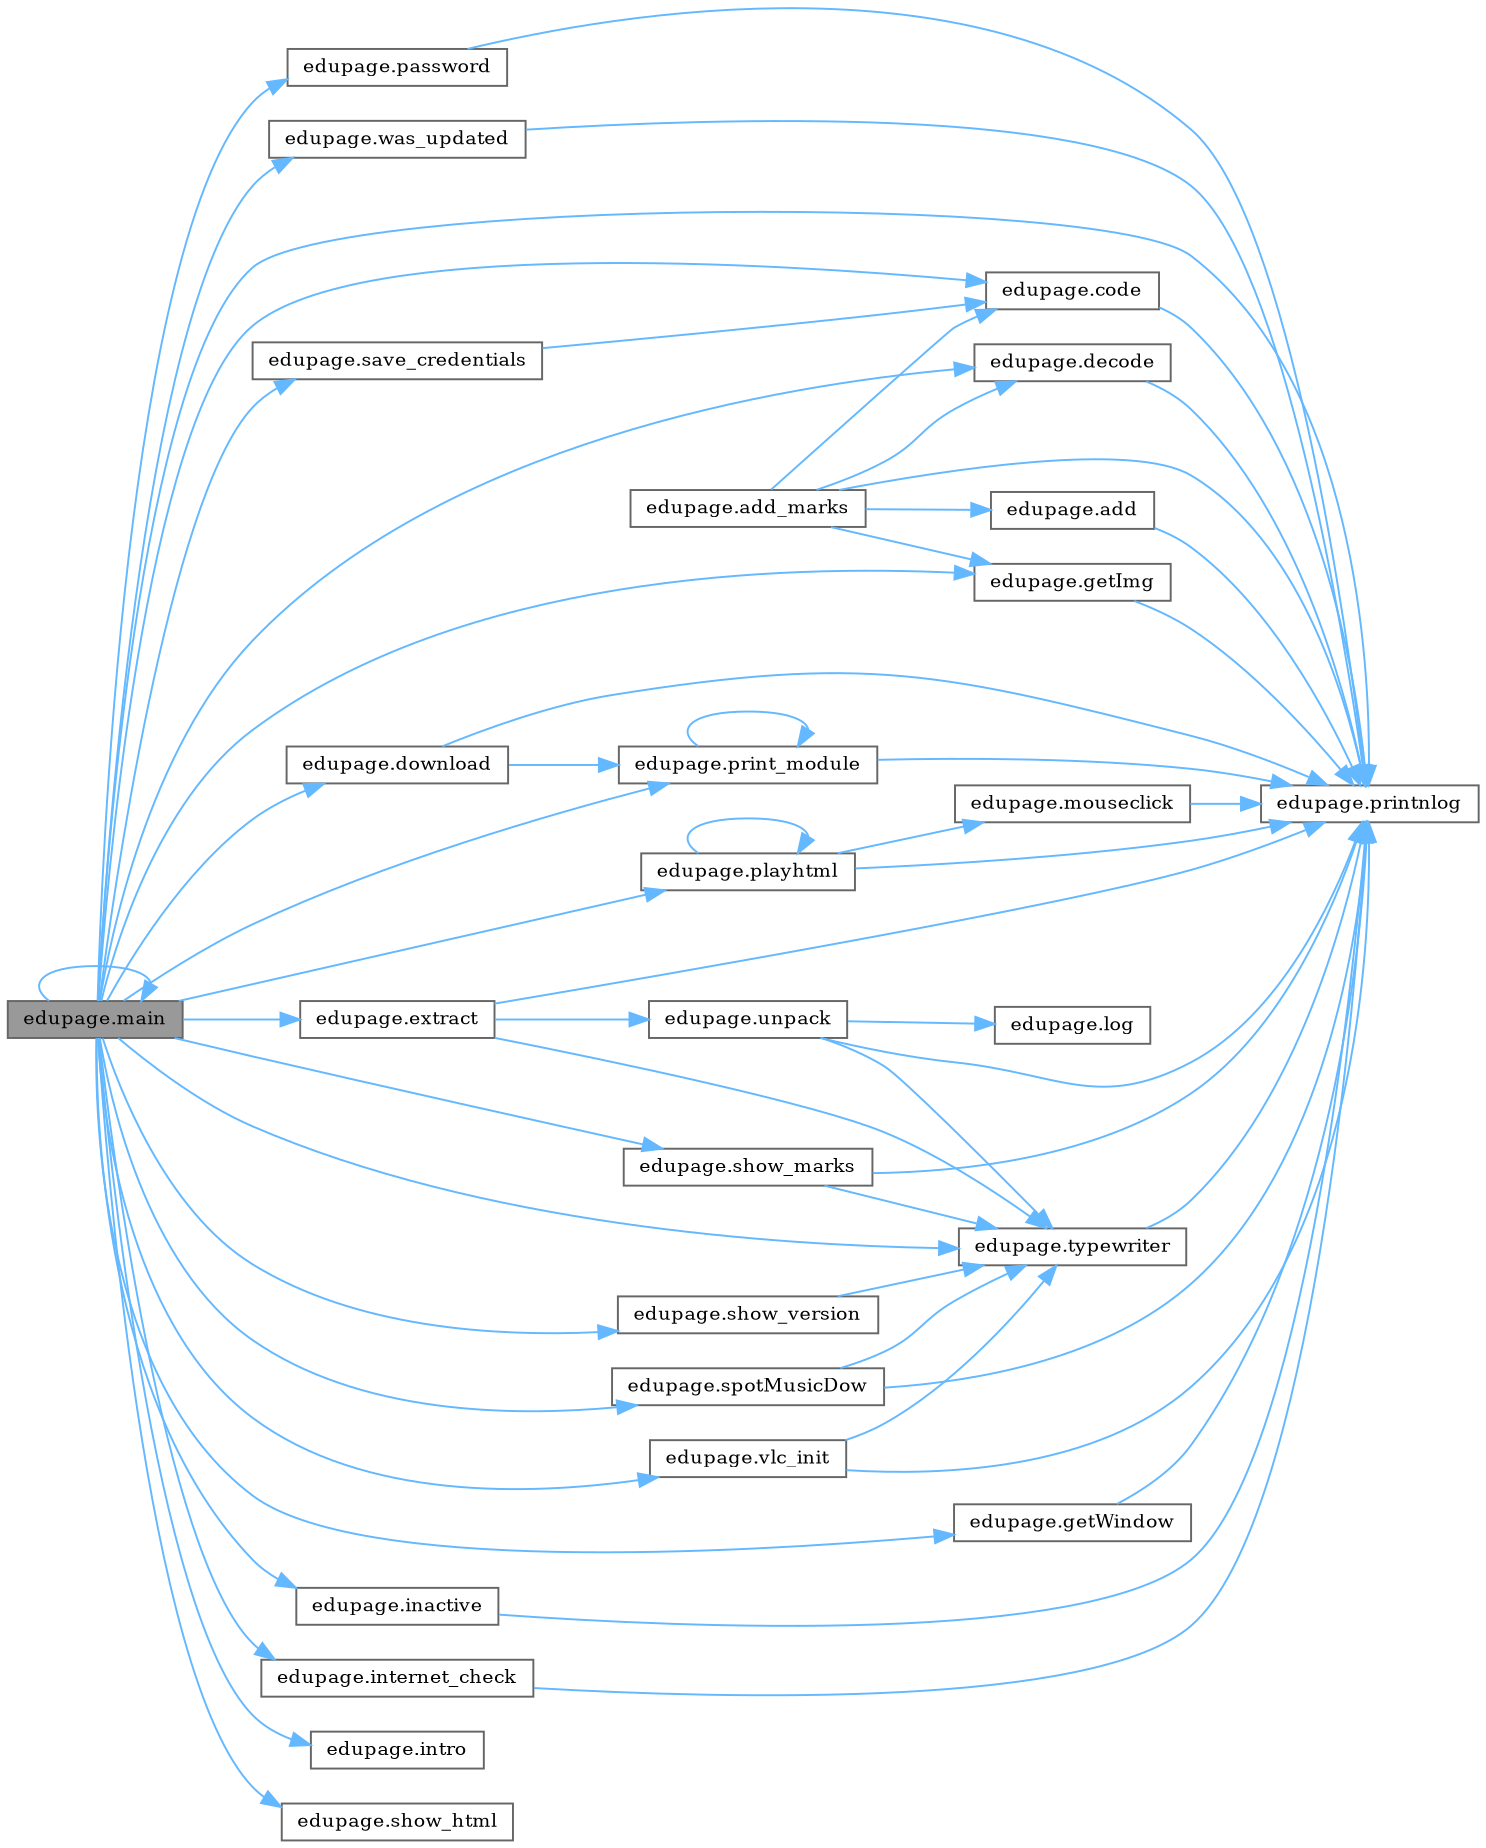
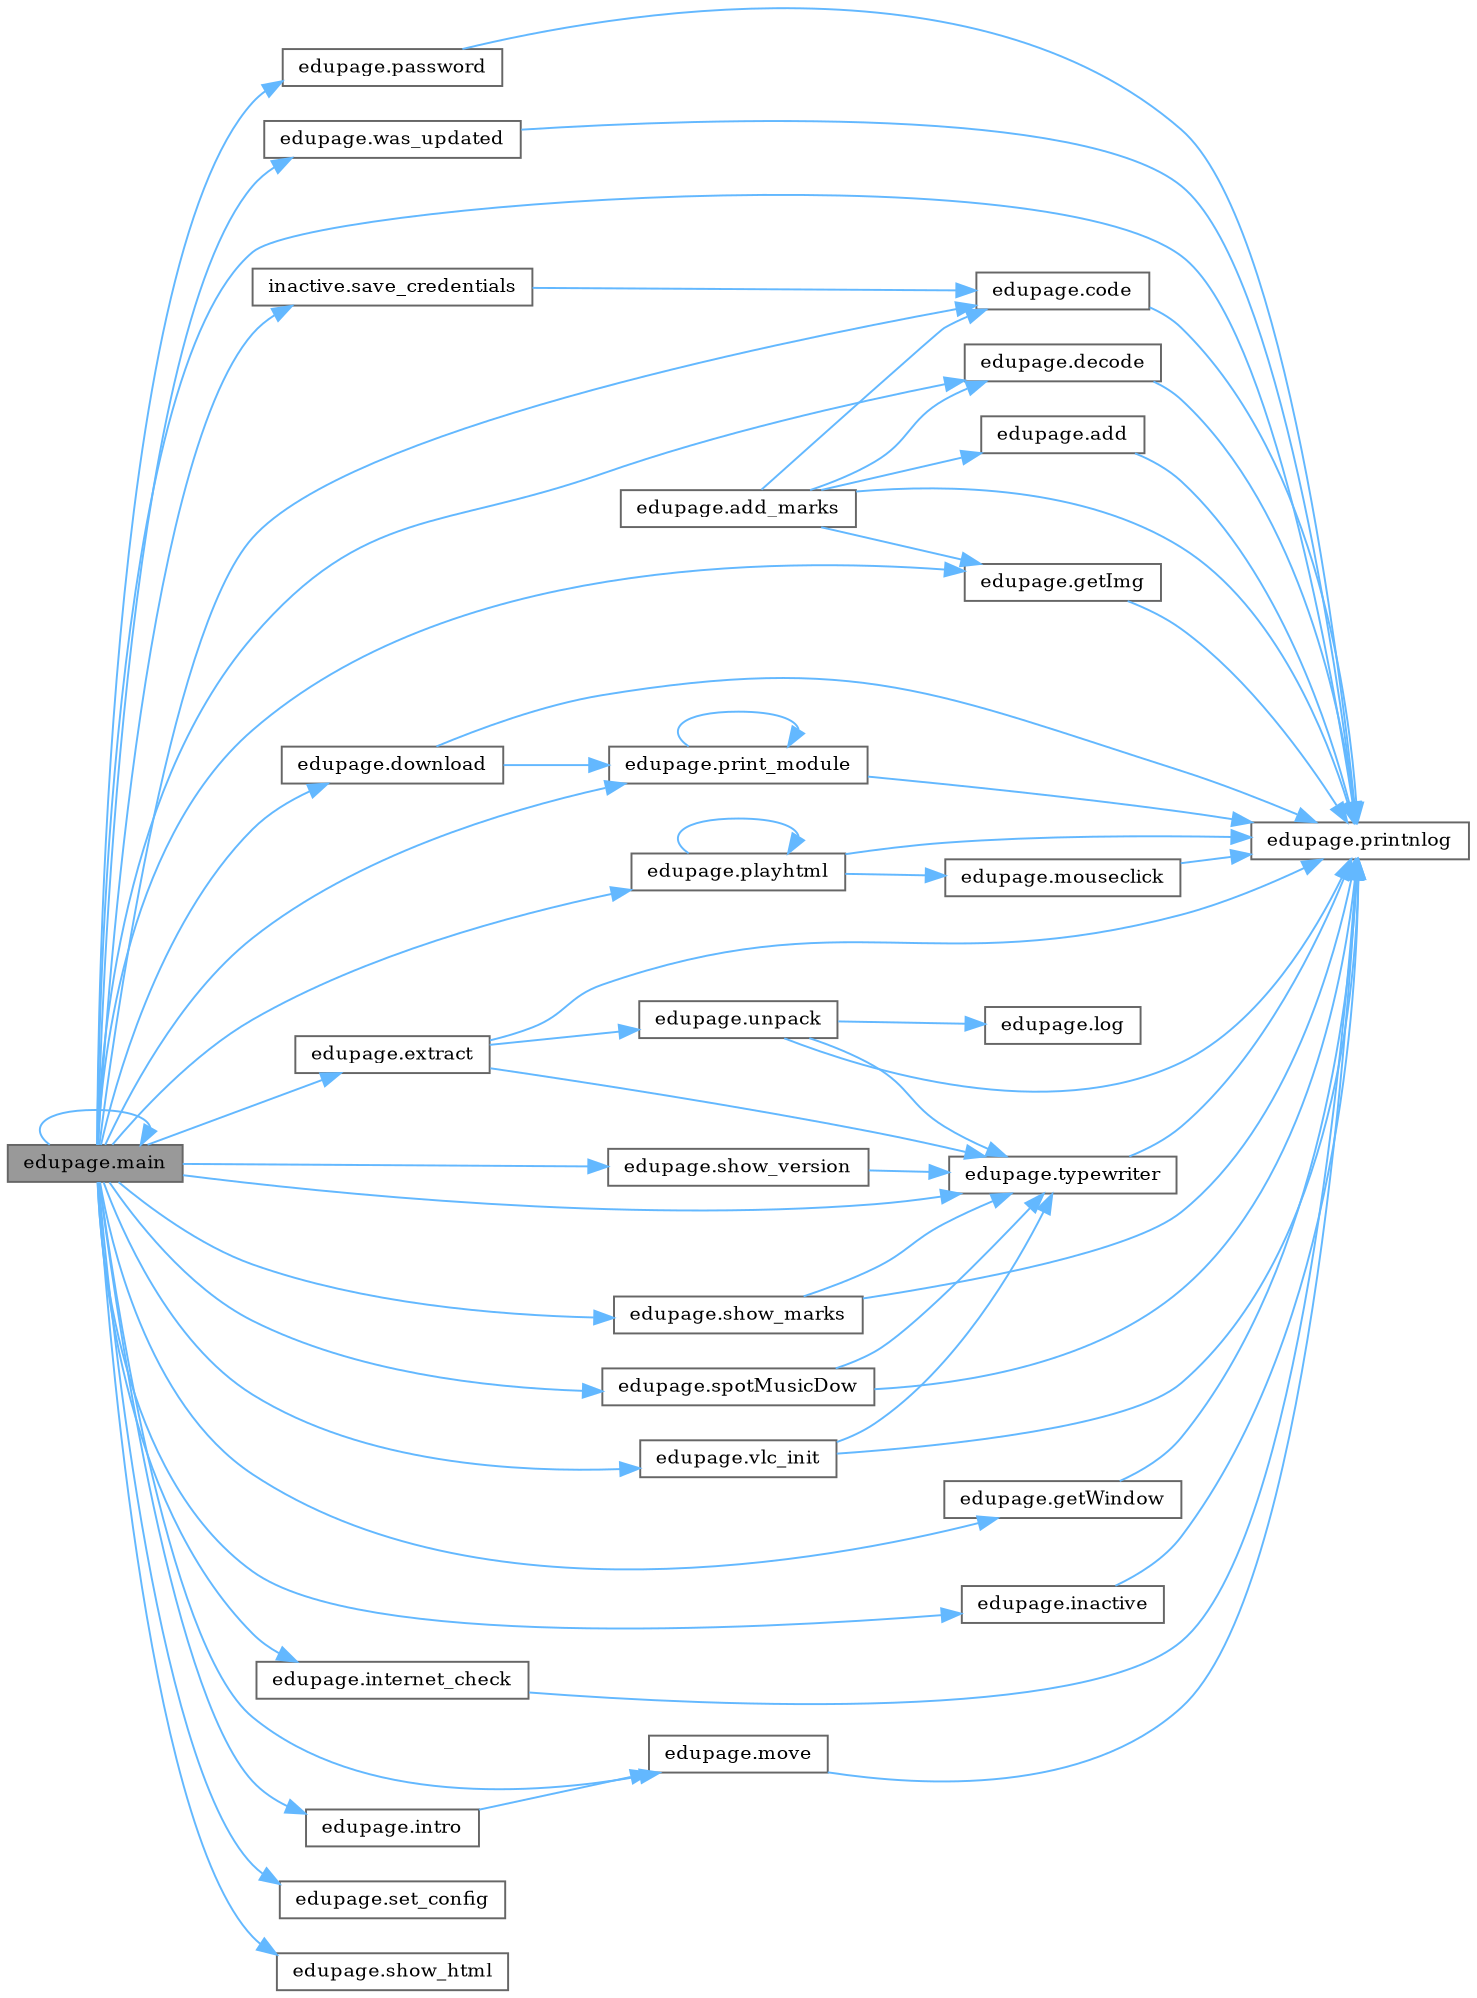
node "edupage.save_credentials": label "edupage.save_credentials" -> "inactive.save_credentials"
node "edupage.move": added
node "edupage.set_config": added
